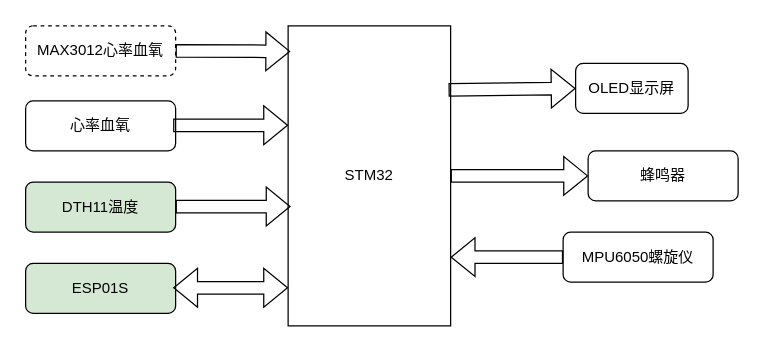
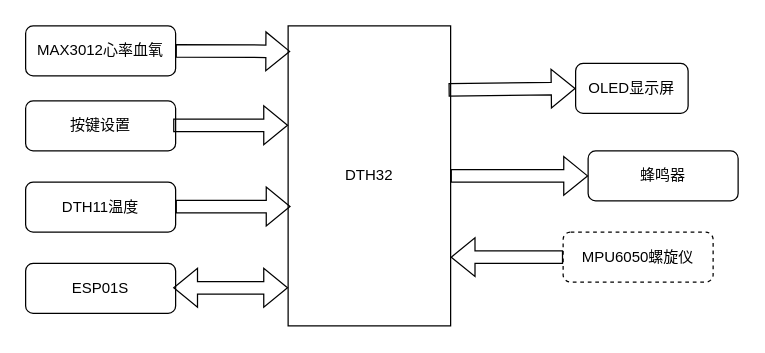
node "MAX3012心率血氧": style dashed -> solid
node "心率血氧": label "心率血氧" -> "按键设置"
node "STM32": label "STM32" -> "DTH32"
node "DTH11温度": fillcolor #d5e8d4 -> #ffffff
node "MPU6050螺旋仪": style solid -> dashed
node "ESP01S": fillcolor #d5e8d4 -> #ffffff
